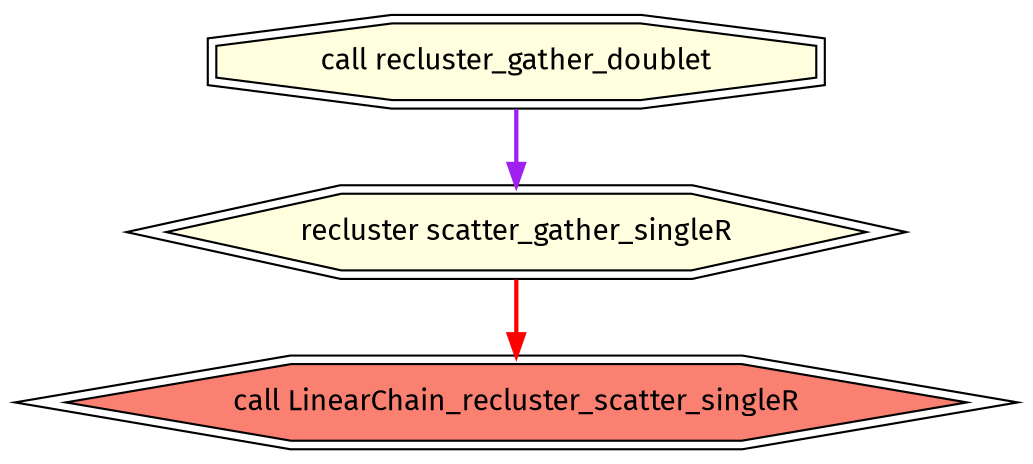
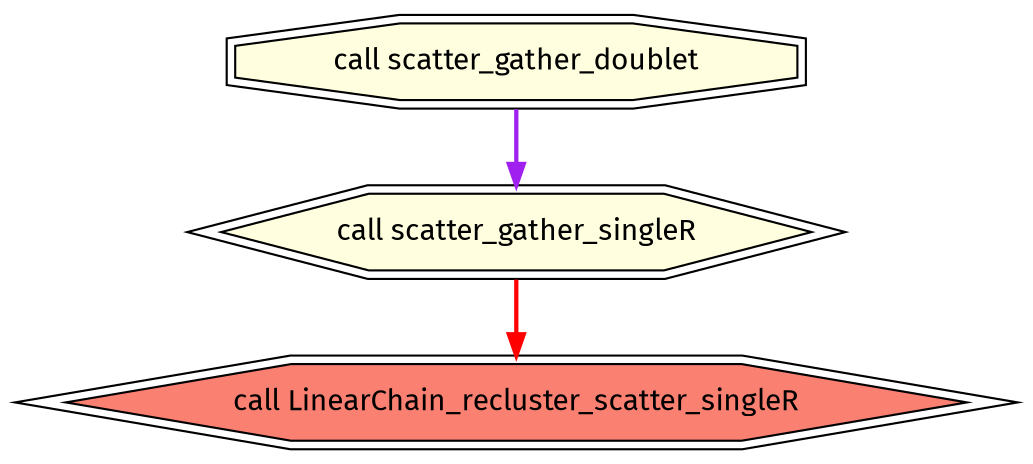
node "call recluster_gather_doublet": label "call recluster_gather_doublet" -> "call scatter_gather_doublet"
node "recluster scatter_gather_singleR": label "recluster scatter_gather_singleR" -> "call scatter_gather_singleR"
